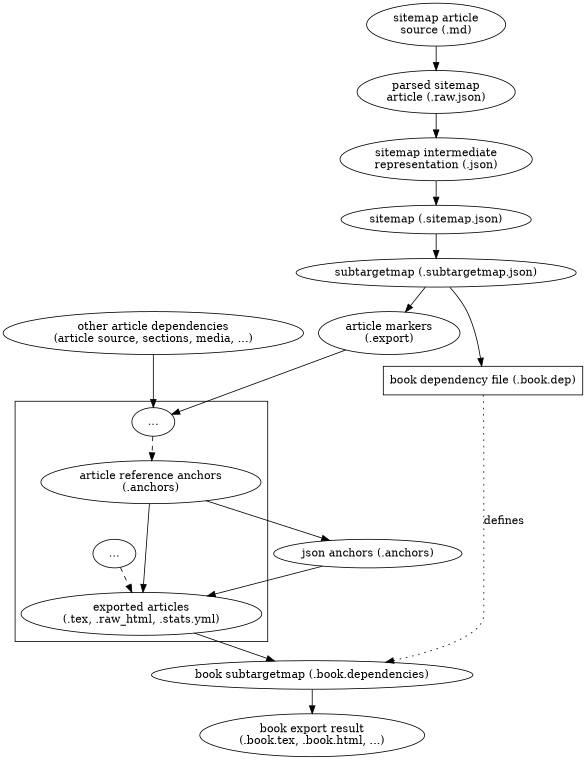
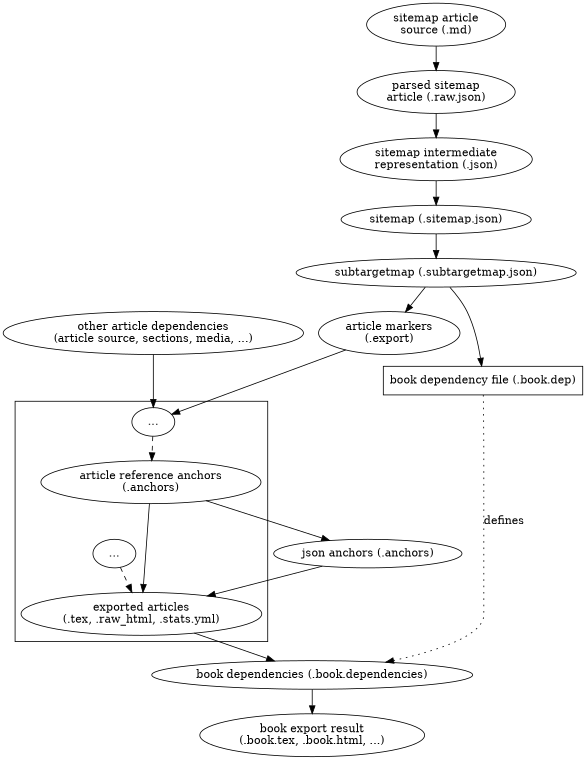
node "book subtargetmap (.book.dependencies)": label "book subtargetmap (.book.dependencies)" -> "book dependencies (.book.dependencies)"
